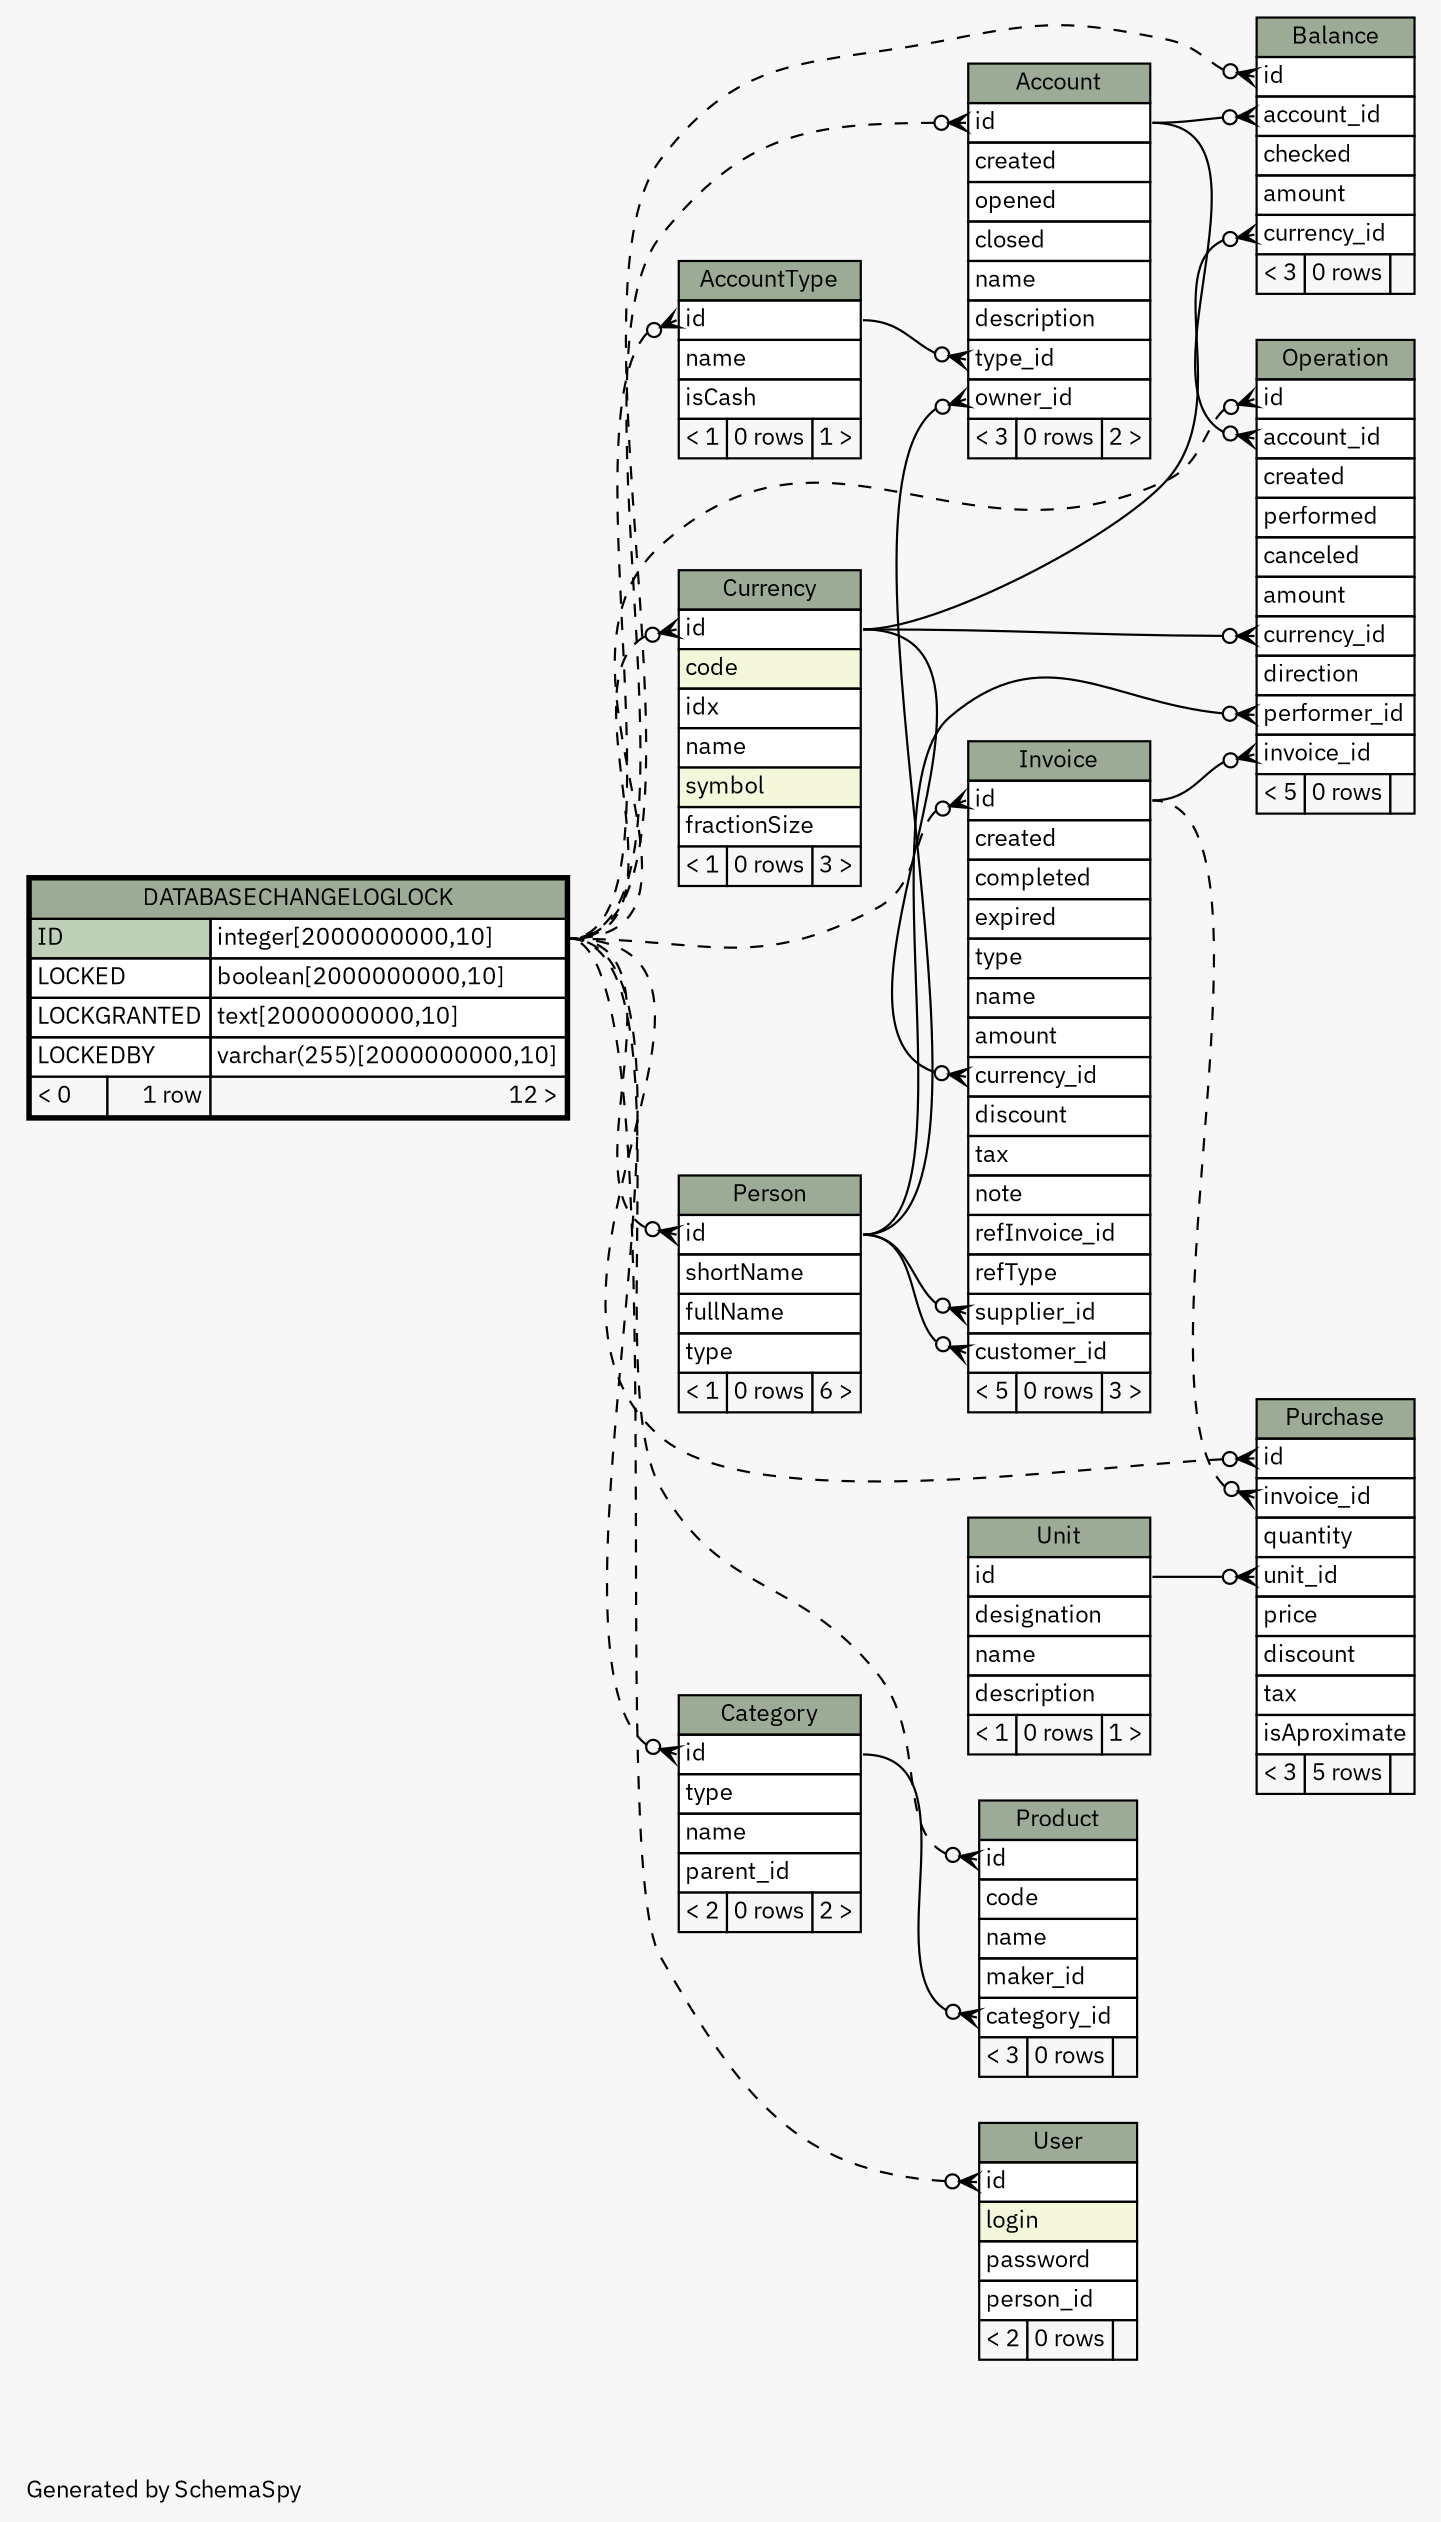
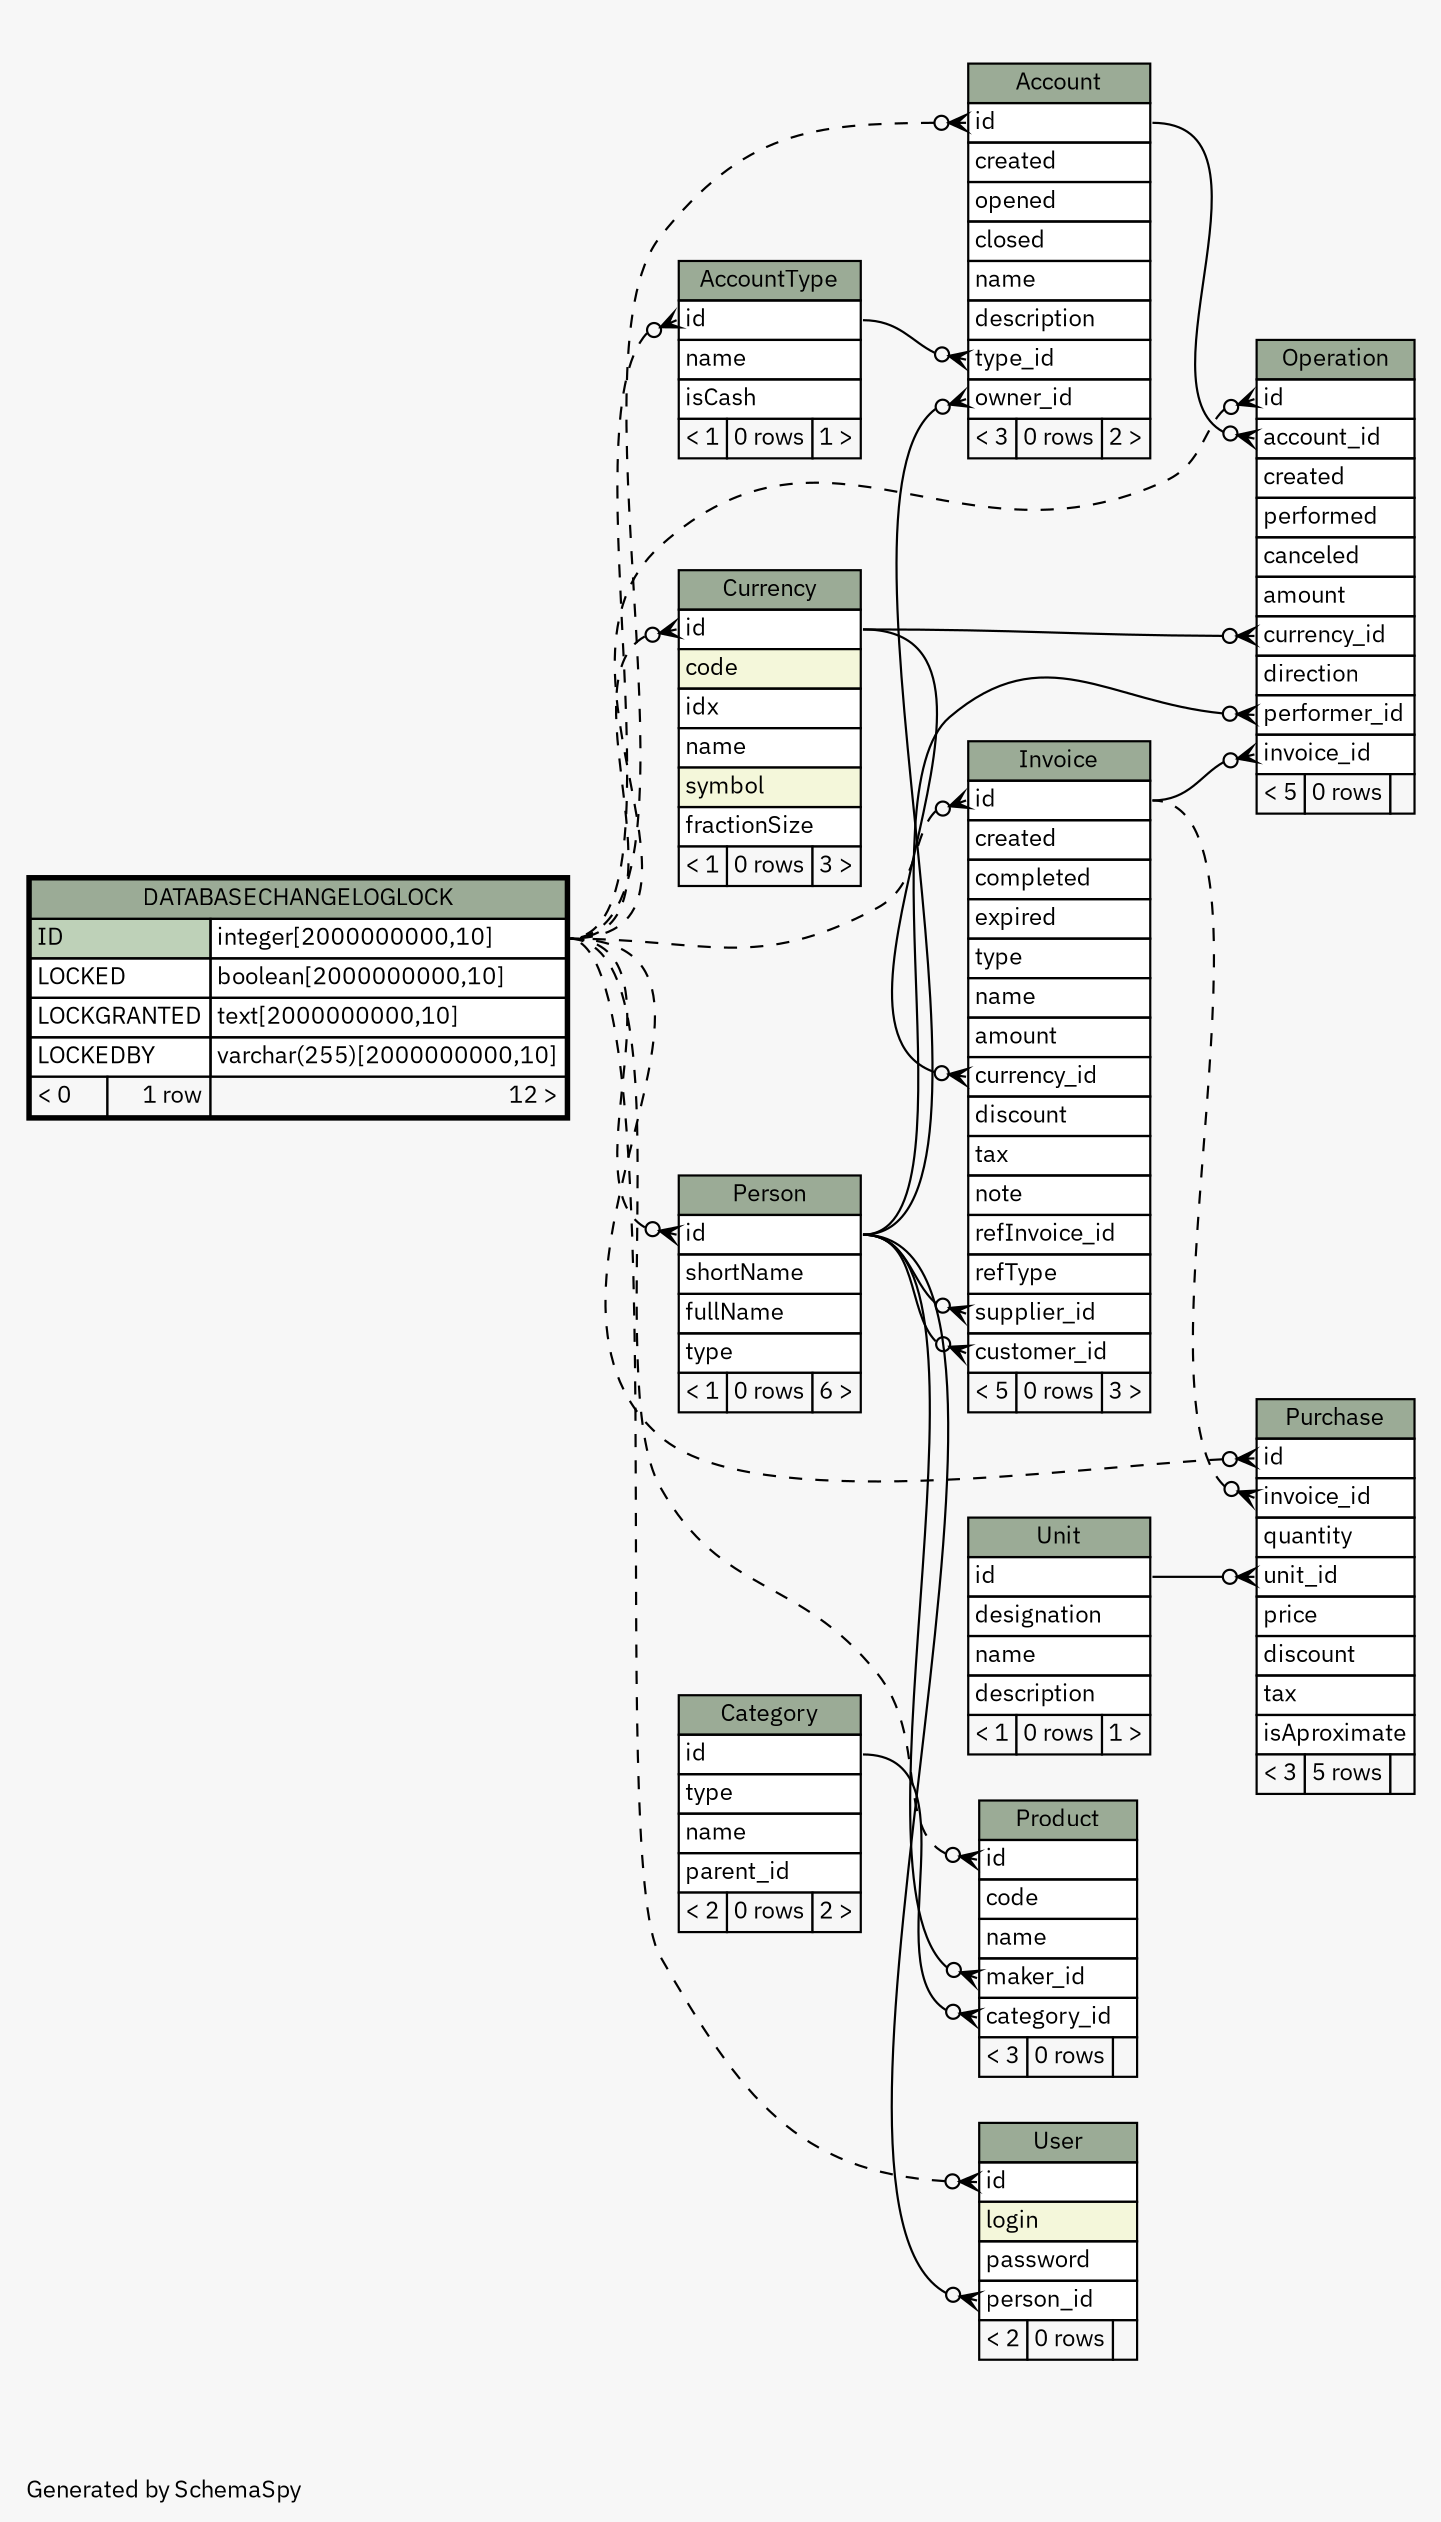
node "Balance": removed
edge "DATABASECHANGELOGLOCK" -> "Category": removed
edge "Person" -> "Product": added
edge "Person" -> "User": added
